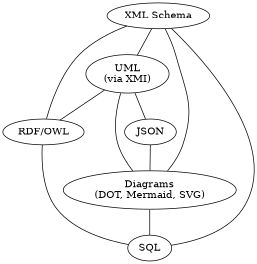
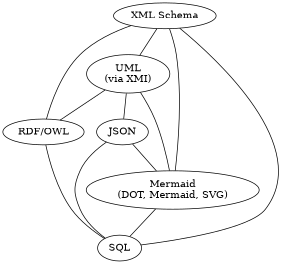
edge "JSON" -- "SQL": added
node "Diagrams (DOT, Mermaid, SVG)": label "Diagrams (DOT, Mermaid, SVG)" -> "Mermaid (DOT, Mermaid, SVG)"
